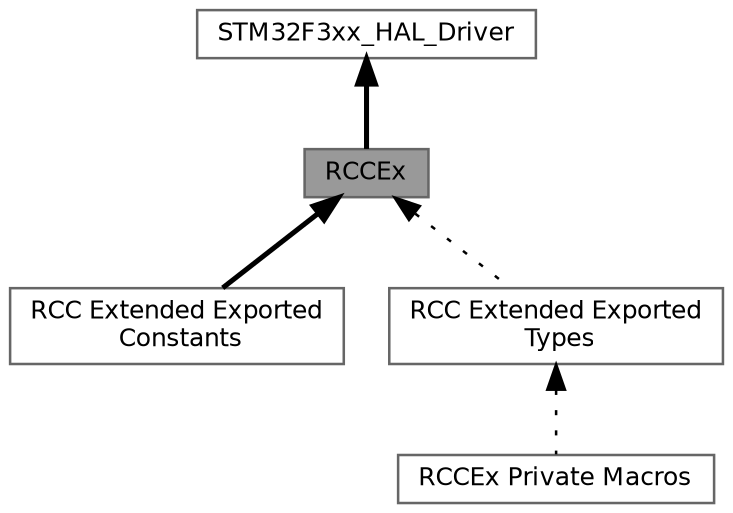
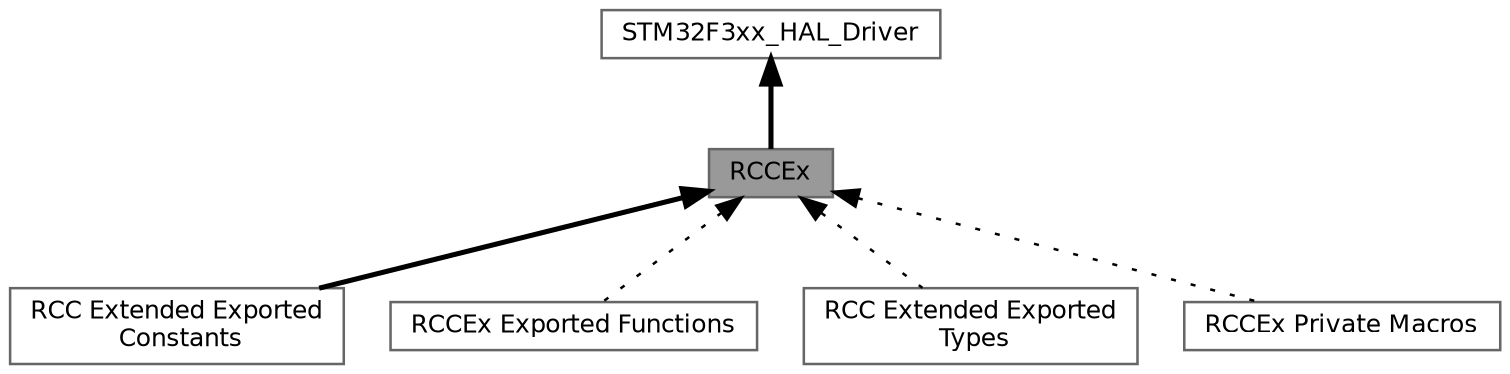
node "RCCEx Exported Functions": added
edge "RCCEx Private Macros" -> "RCC Extended Exported Types": now "RCCEx Private Macros" -> "RCCEx"
